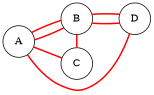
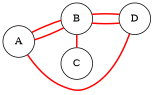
edge "A" -- "C": removed
